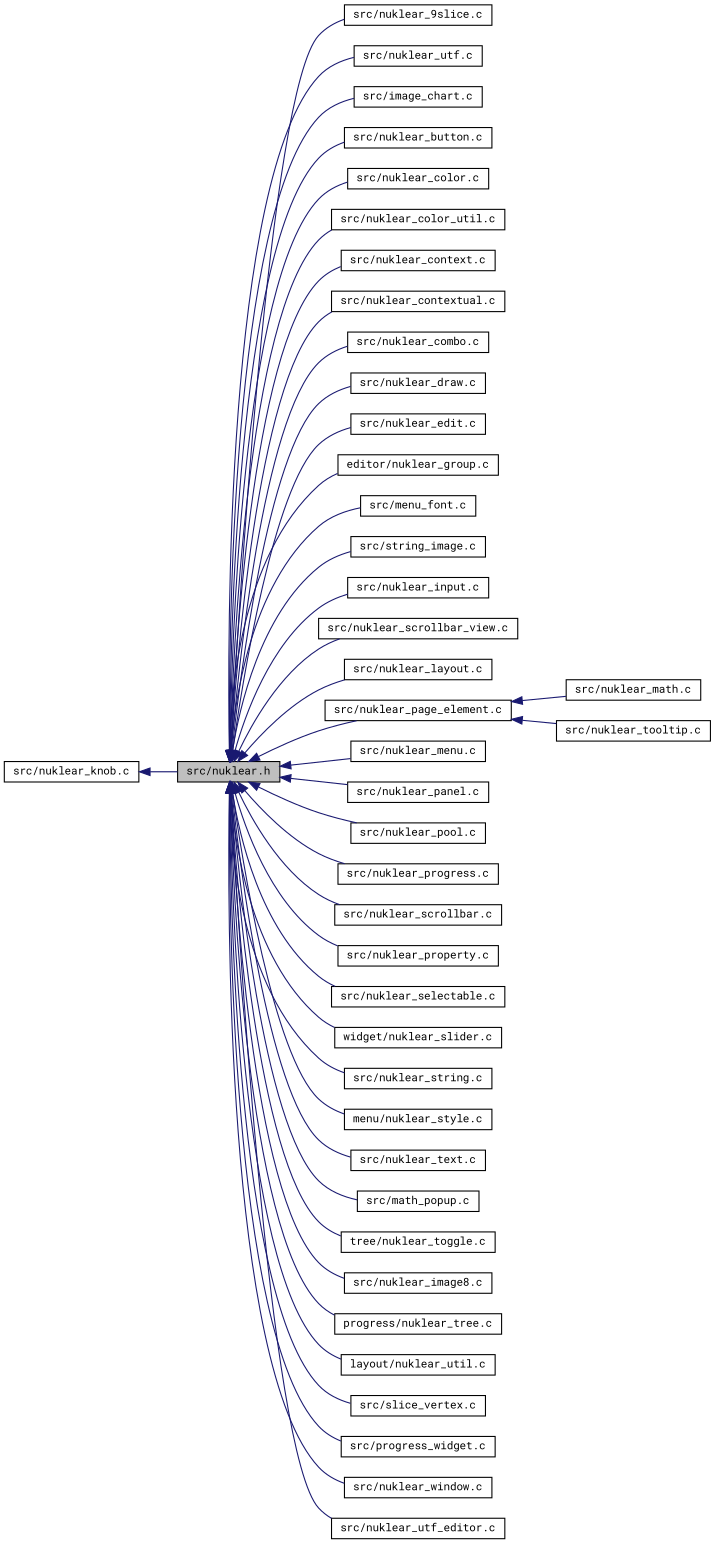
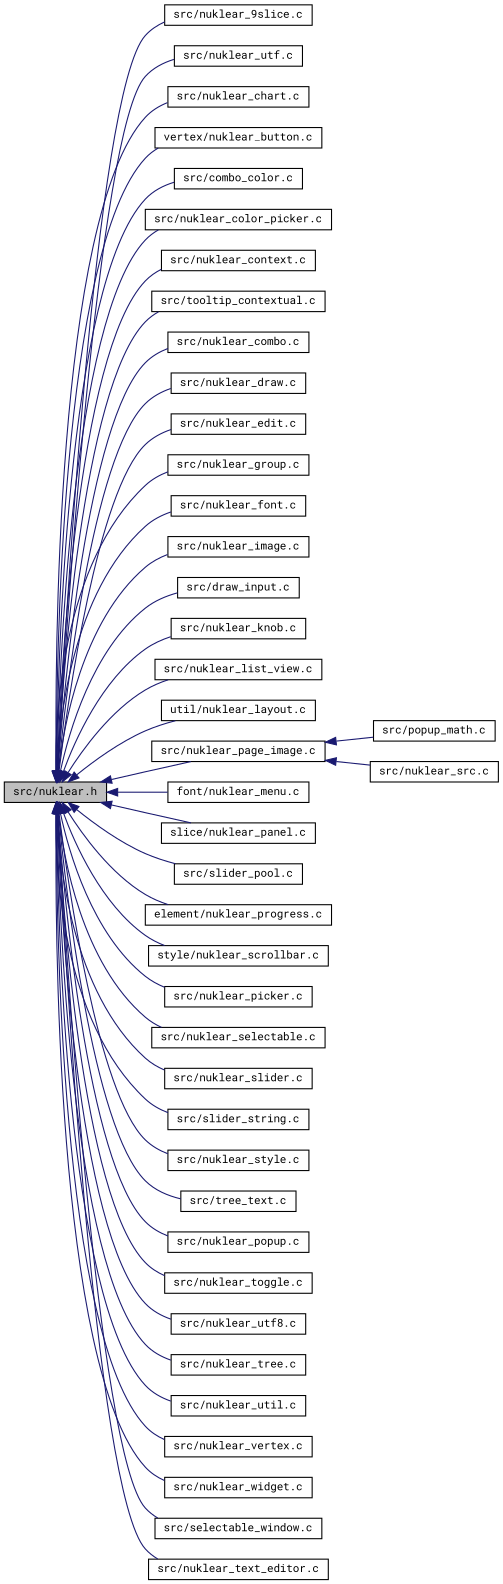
node "src/image_chart.c": label "src/image_chart.c" -> "src/nuklear_chart.c"
node "src/nuklear_button.c": label "src/nuklear_button.c" -> "vertex/nuklear_button.c"
node "src/nuklear_color.c": label "src/nuklear_color.c" -> "src/combo_color.c"
node "src/nuklear_color_util.c": label "src/nuklear_color_util.c" -> "src/nuklear_color_picker.c"
node "src/nuklear_contextual.c": label "src/nuklear_contextual.c" -> "src/tooltip_contextual.c"
node "editor/nuklear_group.c": label "editor/nuklear_group.c" -> "src/nuklear_group.c"
node "src/menu_font.c": label "src/menu_font.c" -> "src/nuklear_font.c"
node "src/string_image.c": label "src/string_image.c" -> "src/nuklear_image.c"
node "src/nuklear_input.c": label "src/nuklear_input.c" -> "src/draw_input.c"
node "src/nuklear_scrollbar_view.c": label "src/nuklear_scrollbar_view.c" -> "src/nuklear_list_view.c"
node "src/nuklear_layout.c": label "src/nuklear_layout.c" -> "util/nuklear_layout.c"
node "src/nuklear_math.c": label "src/nuklear_math.c" -> "src/popup_math.c"
node "src/nuklear_page_element.c": label "src/nuklear_page_element.c" -> "src/nuklear_page_image.c"
node "src/nuklear_tooltip.c": label "src/nuklear_tooltip.c" -> "src/nuklear_src.c"
node "src/nuklear_menu.c": label "src/nuklear_menu.c" -> "font/nuklear_menu.c"
edge "src/nuklear.h" -> "src/nuklear_knob.c": reversed
node "src/nuklear_panel.c": label "src/nuklear_panel.c" -> "slice/nuklear_panel.c"
node "src/nuklear_pool.c": label "src/nuklear_pool.c" -> "src/slider_pool.c"
node "src/nuklear_progress.c": label "src/nuklear_progress.c" -> "element/nuklear_progress.c"
node "src/nuklear_scrollbar.c": label "src/nuklear_scrollbar.c" -> "style/nuklear_scrollbar.c"
node "src/nuklear_property.c": label "src/nuklear_property.c" -> "src/nuklear_picker.c"
node "widget/nuklear_slider.c": label "widget/nuklear_slider.c" -> "src/nuklear_slider.c"
node "src/nuklear_string.c": label "src/nuklear_string.c" -> "src/slider_string.c"
node "menu/nuklear_style.c": label "menu/nuklear_style.c" -> "src/nuklear_style.c"
node "src/nuklear_text.c": label "src/nuklear_text.c" -> "src/tree_text.c"
node "src/math_popup.c": label "src/math_popup.c" -> "src/nuklear_popup.c"
node "tree/nuklear_toggle.c": label "tree/nuklear_toggle.c" -> "src/nuklear_toggle.c"
node "src/nuklear_image8.c": label "src/nuklear_image8.c" -> "src/nuklear_utf8.c"
node "progress/nuklear_tree.c": label "progress/nuklear_tree.c" -> "src/nuklear_tree.c"
node "layout/nuklear_util.c": label "layout/nuklear_util.c" -> "src/nuklear_util.c"
node "src/slice_vertex.c": label "src/slice_vertex.c" -> "src/nuklear_vertex.c"
node "src/progress_widget.c": label "src/progress_widget.c" -> "src/nuklear_widget.c"
node "src/nuklear_window.c": label "src/nuklear_window.c" -> "src/selectable_window.c"
node "src/nuklear_utf_editor.c": label "src/nuklear_utf_editor.c" -> "src/nuklear_text_editor.c"
